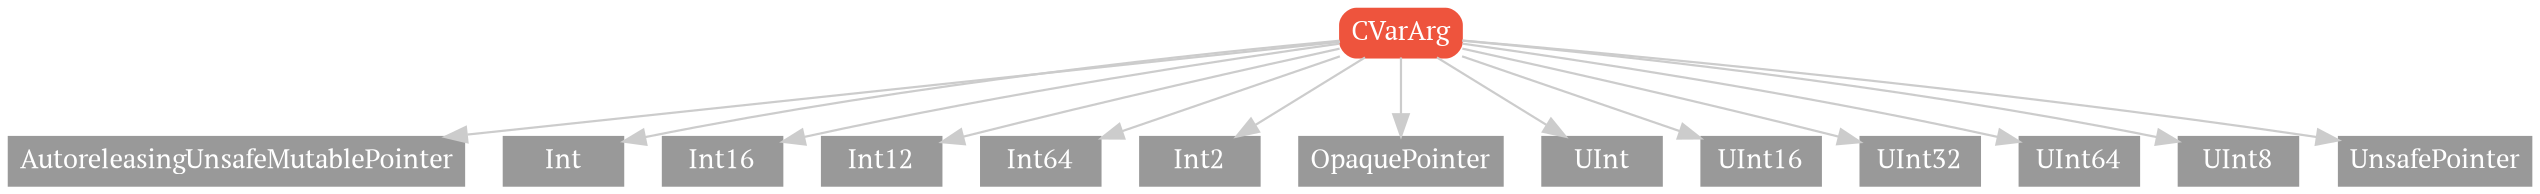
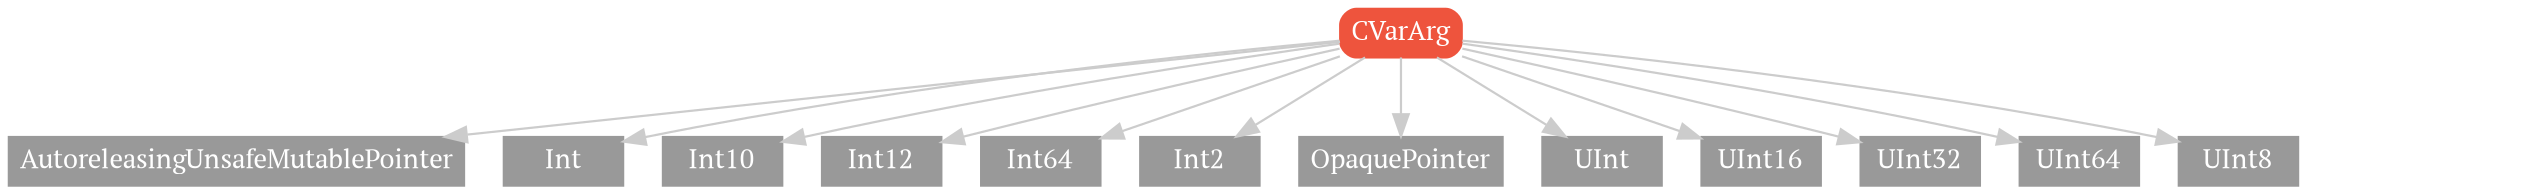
node "Int16": label "Int16" -> "Int10"
node "UnsafePointer": removed
